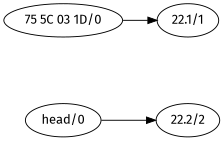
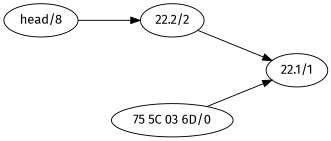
node "75 5C 03 1D/0": label "75 5C 03 1D/0" -> "75 5C 03 6D/0"
edge "22.2/2" -> "22.1/1": added
node "head/0": label "head/0" -> "head/8"
